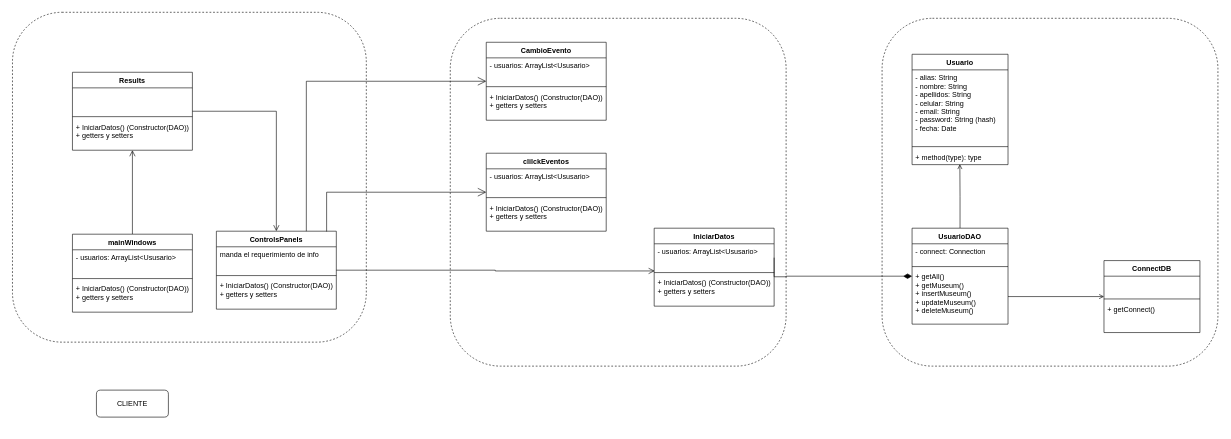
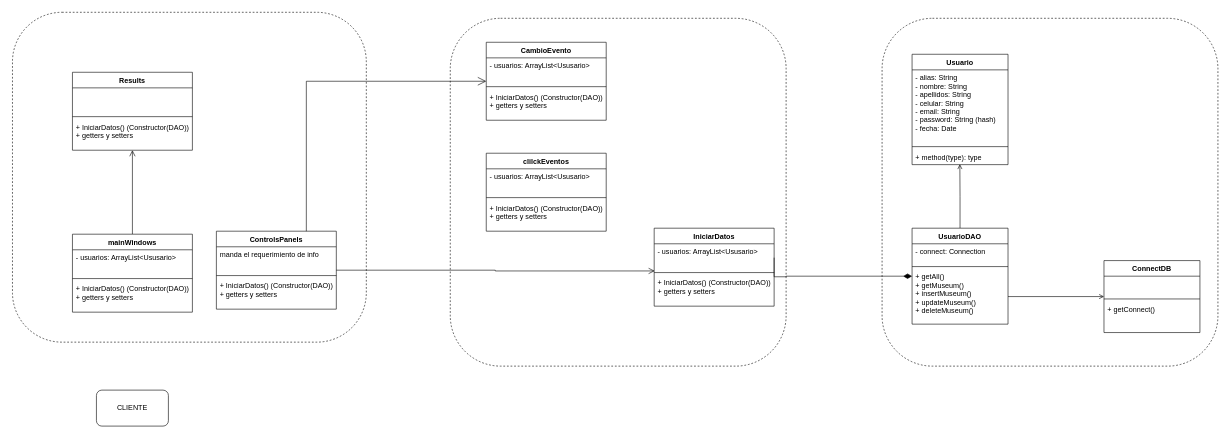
edge "Results" -> "ControlsPanels": removed
edge "ControlsPanels" -> "clilckEventos": removed
node "CLIENTE": size 72x27 -> 72x36
